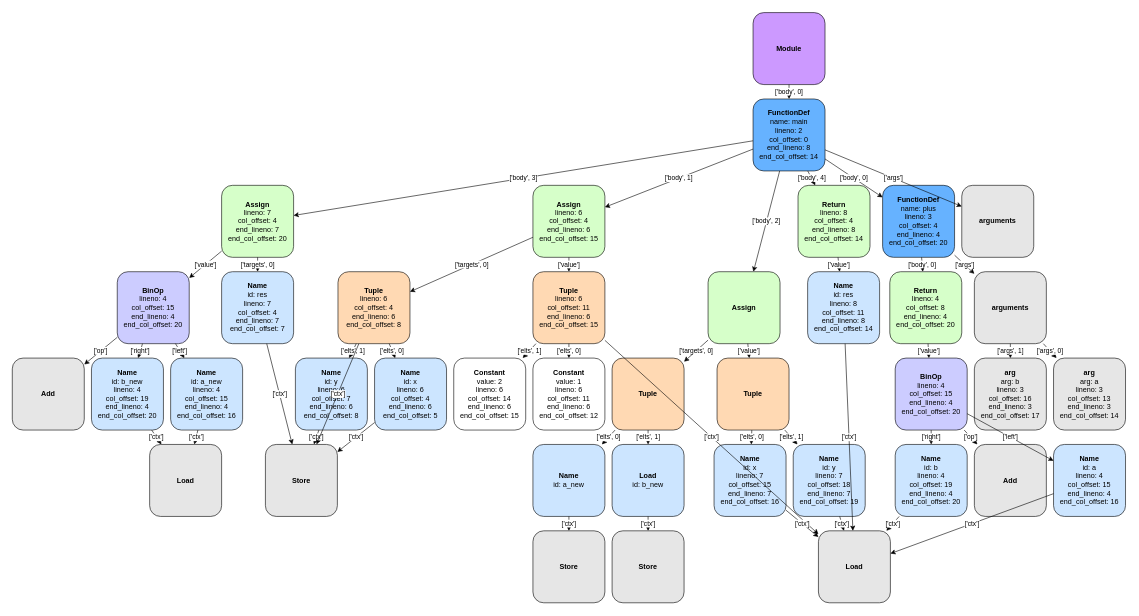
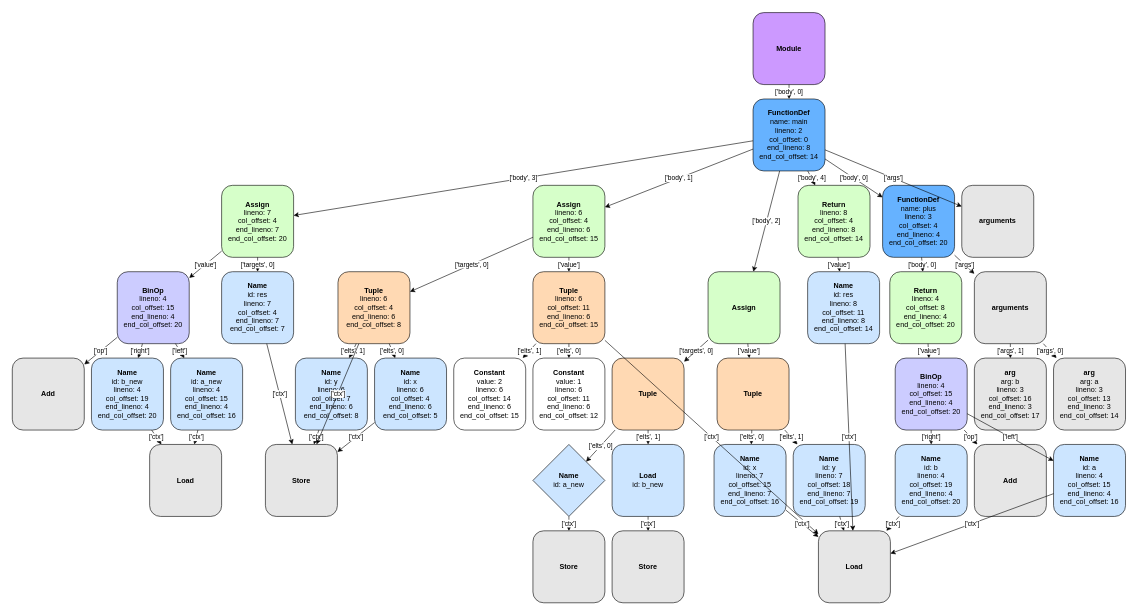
node "Name id: a_new": shape rounded rectangle -> diamond
